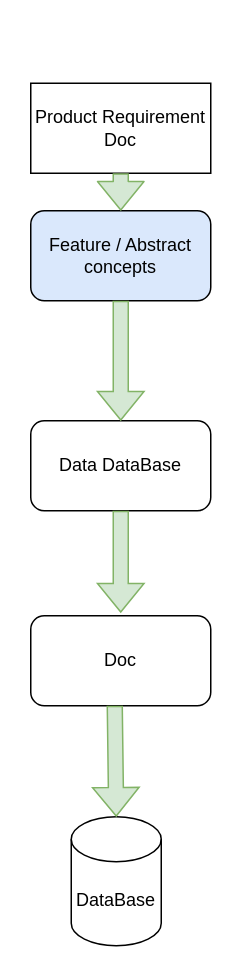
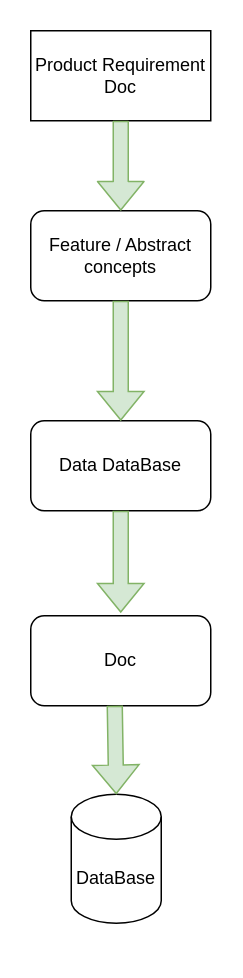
node "Product Requirement Doc": moved (121, 128) -> (121, 76)
node "Feature / Abstract concepts": fillcolor #dae8fc -> #ffffff
node "DataBase": moved (116, 881) -> (116, 859)
